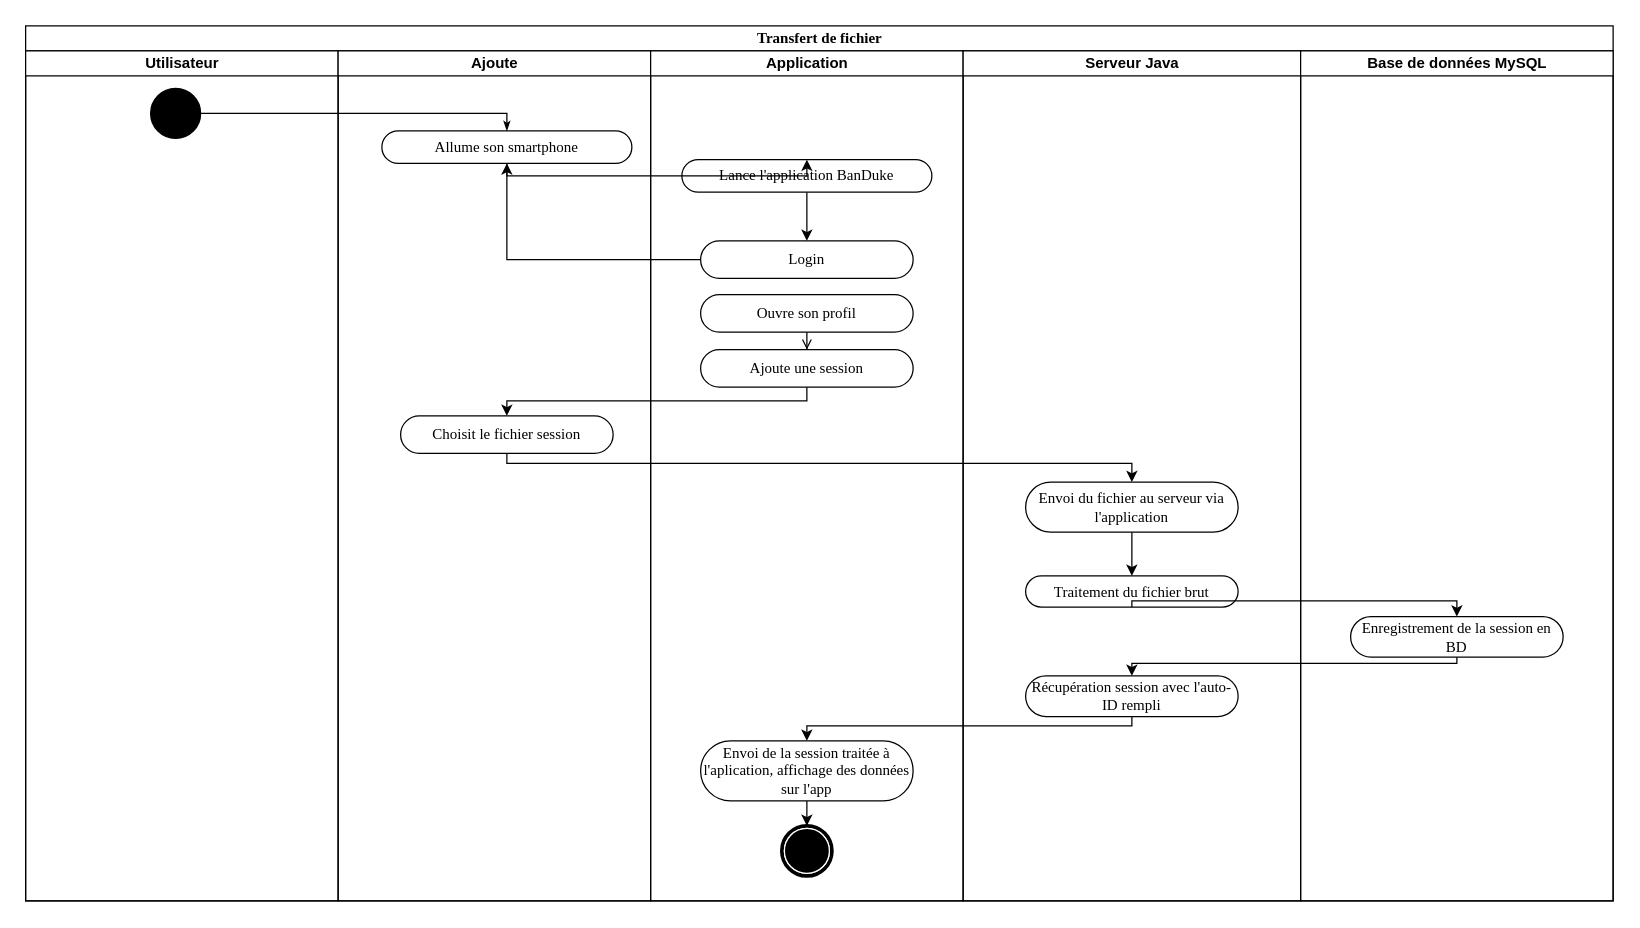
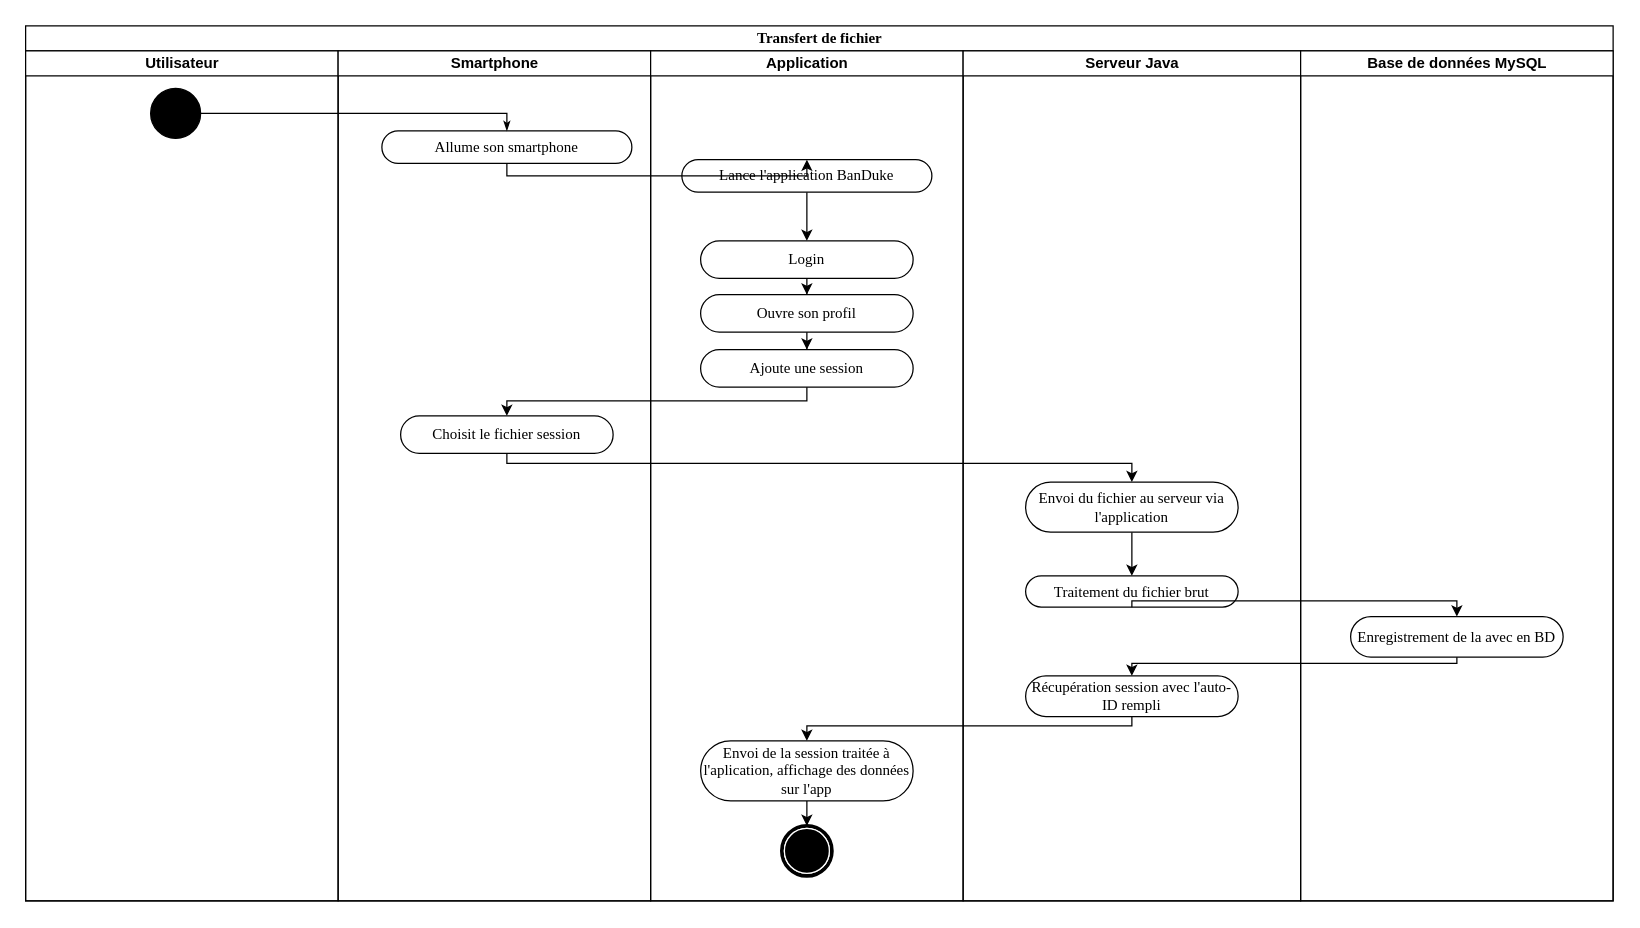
node "Ajoute": label "Ajoute" -> "Smartphone"
edge "Login" -> "Allume son smartphone": now "Login" -> "Ouvre son profil"
edge "Ouvre son profil" -> "Ajoute une session": arrowhead open -> classic
node "Enregistrement de la session en BD": label "Enregistrement de la session en BD" -> "Enregistrement de la avec en BD"
